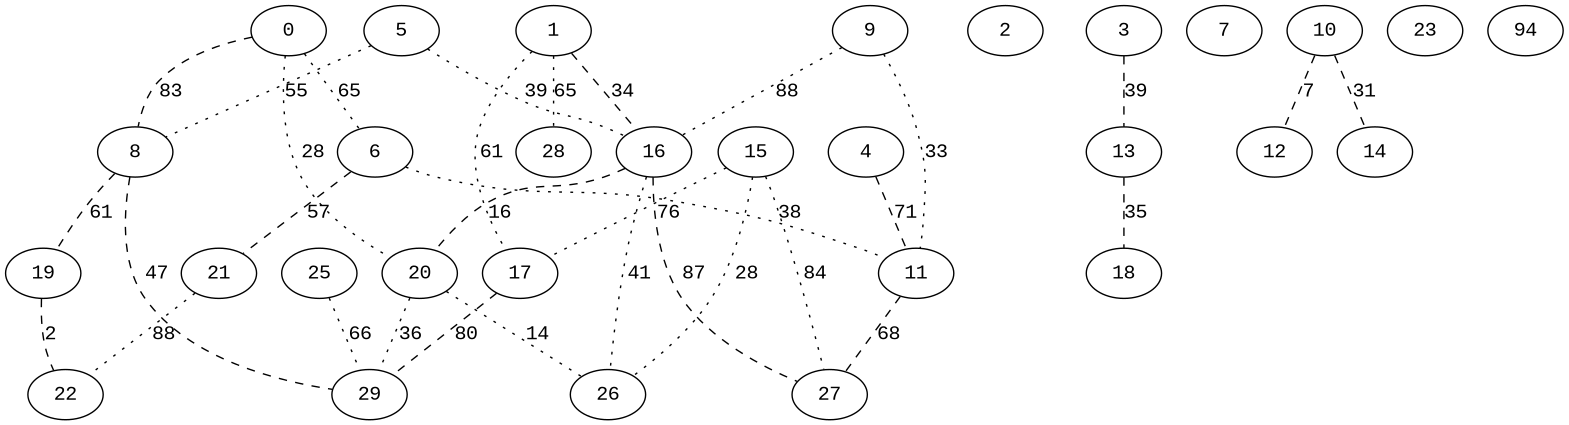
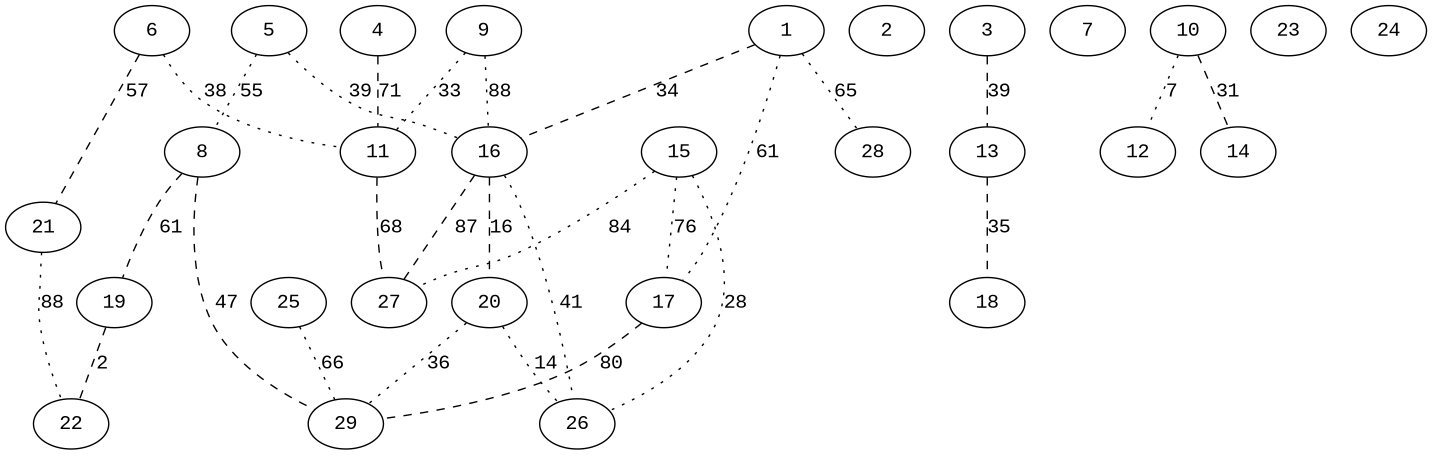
node "0": removed
node "94": label "94" -> "24"
edge "10" -- "12": style dashed -> dotted
